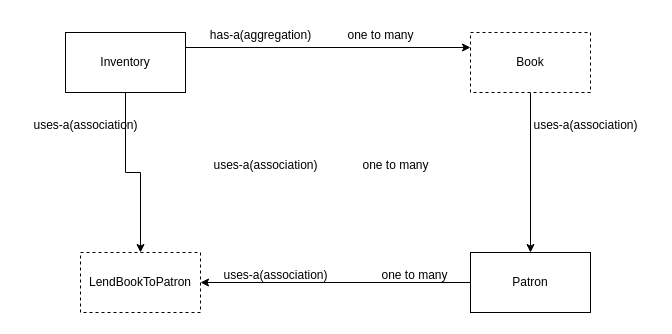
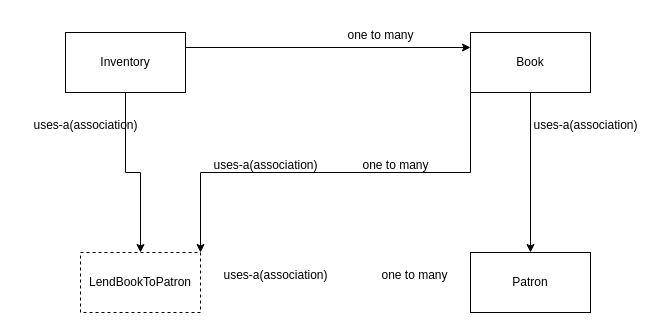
node "has-a(aggregation)": removed
node "Book": style dashed -> solid
edge "Book" -> "LendBookToPatron": added
edge "Patron" -> "LendBookToPatron": removed
